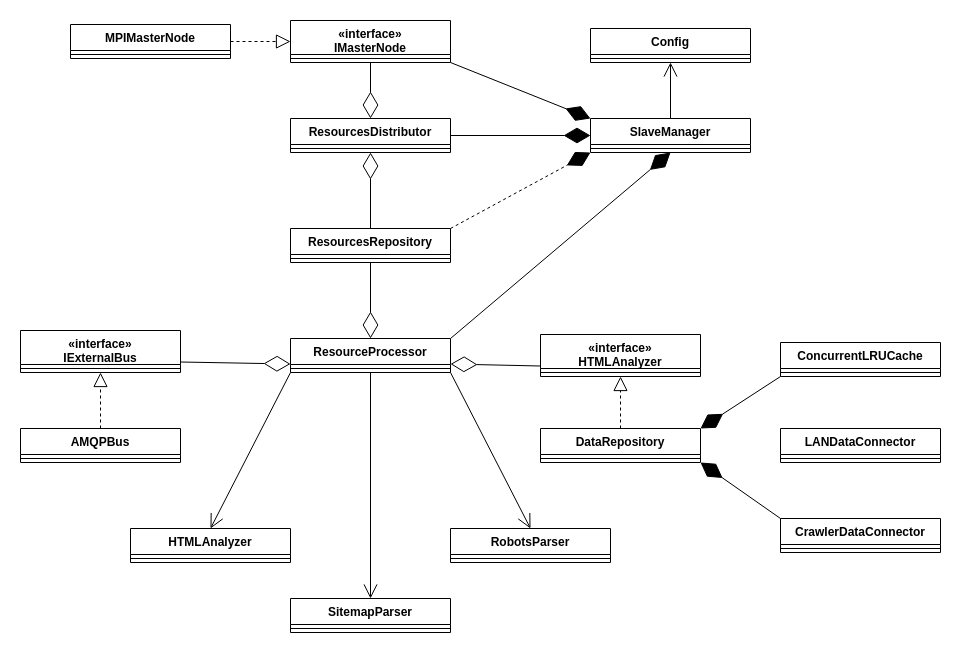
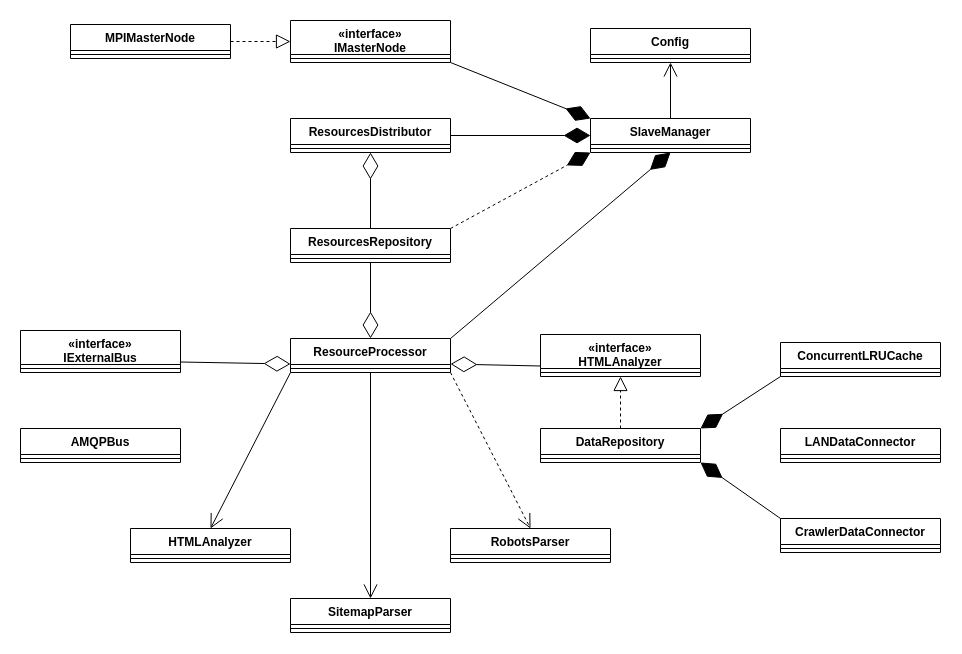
edge "«interface» IMasterNode" -> "ResourcesDistributor": removed
edge "AMQPBus" -> "«interface» IExternalBus": removed
edge "ResourceProcessor" -> "RobotsParser": style solid -> dashed
